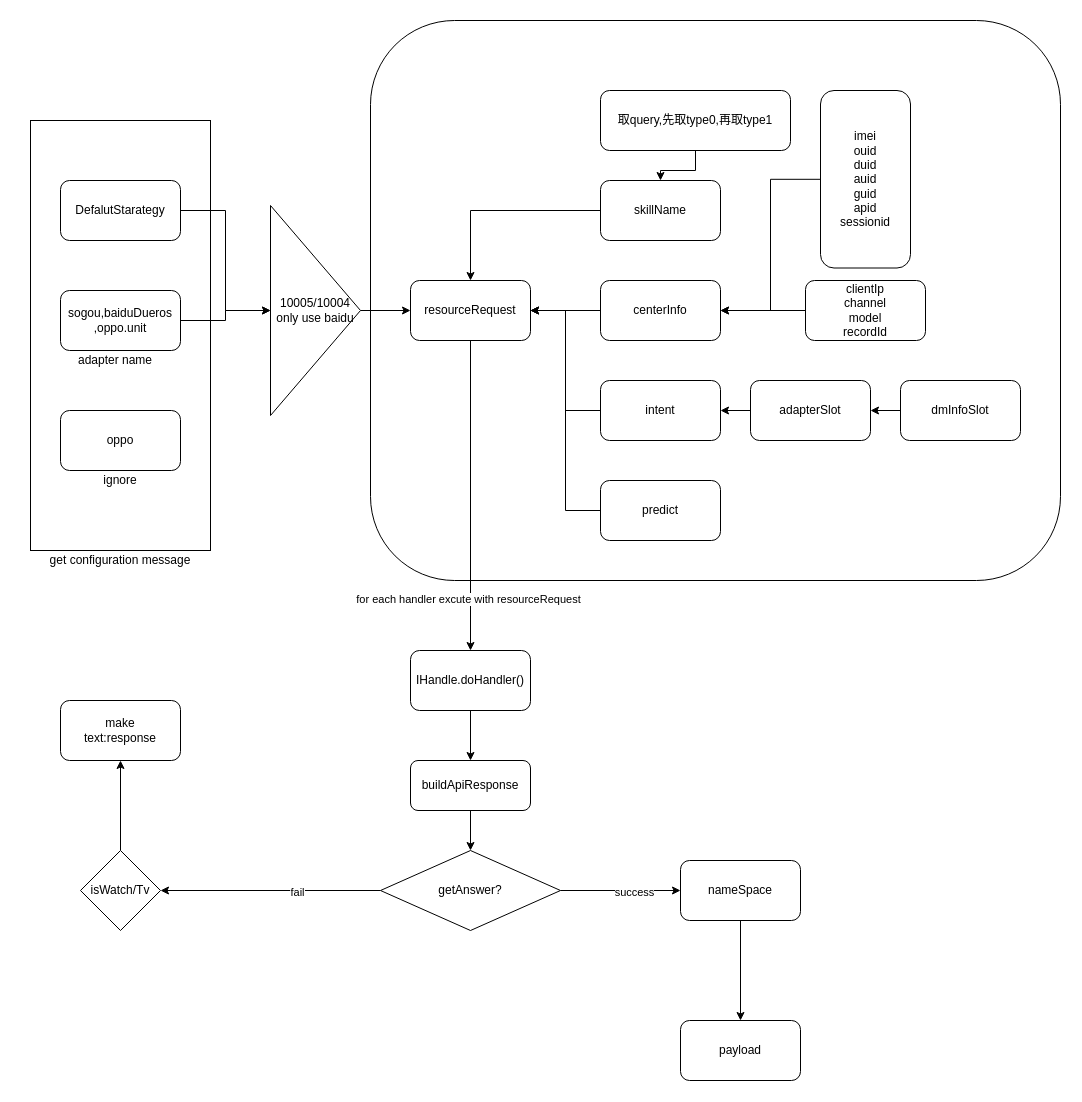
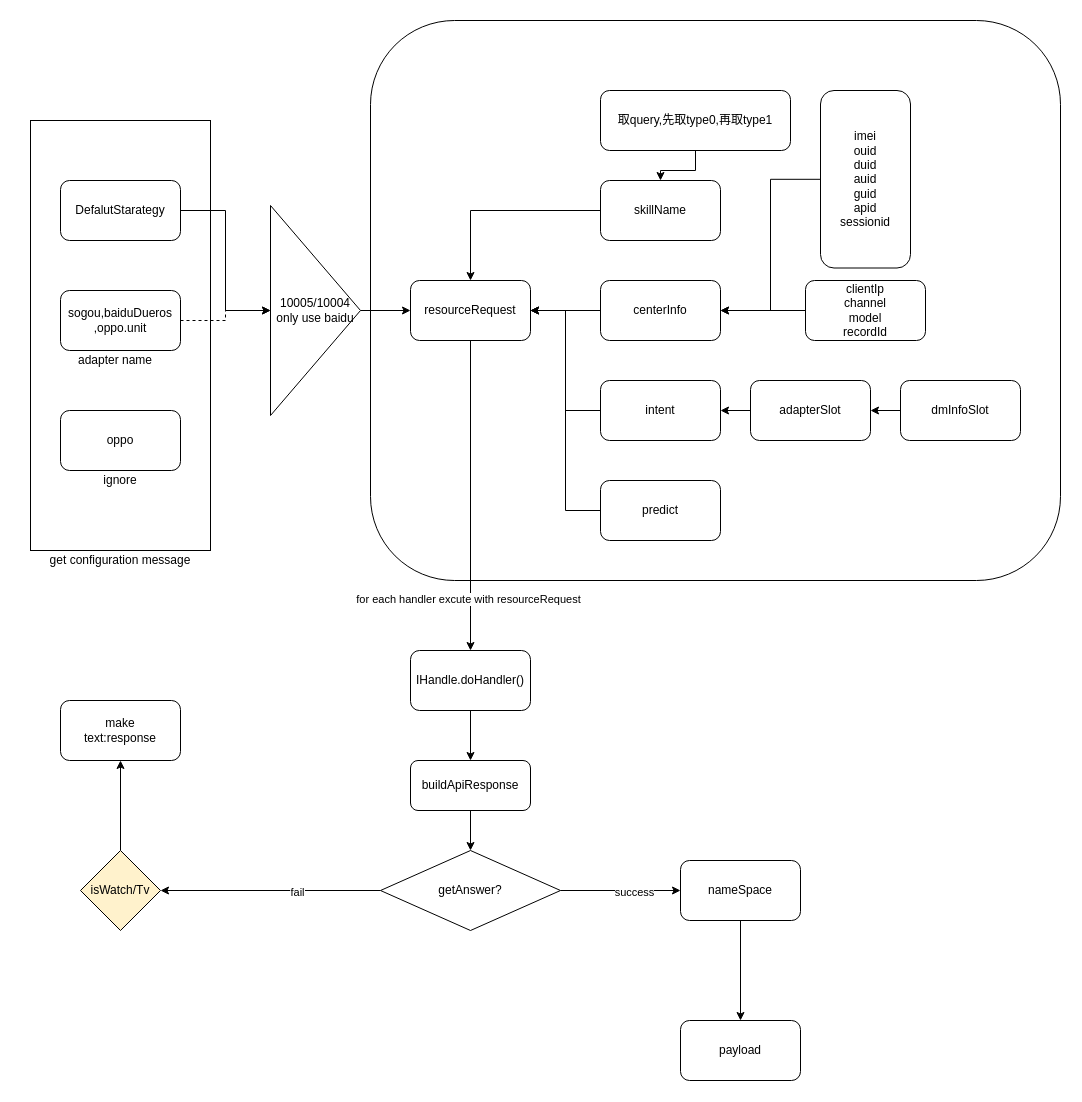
edge "sogou,baiduDueros ,oppo.unit" -> "10005/10004 only use baidu": style solid -> dashed
node "isWatch/Tv": fillcolor #ffffff -> #fff2cc
